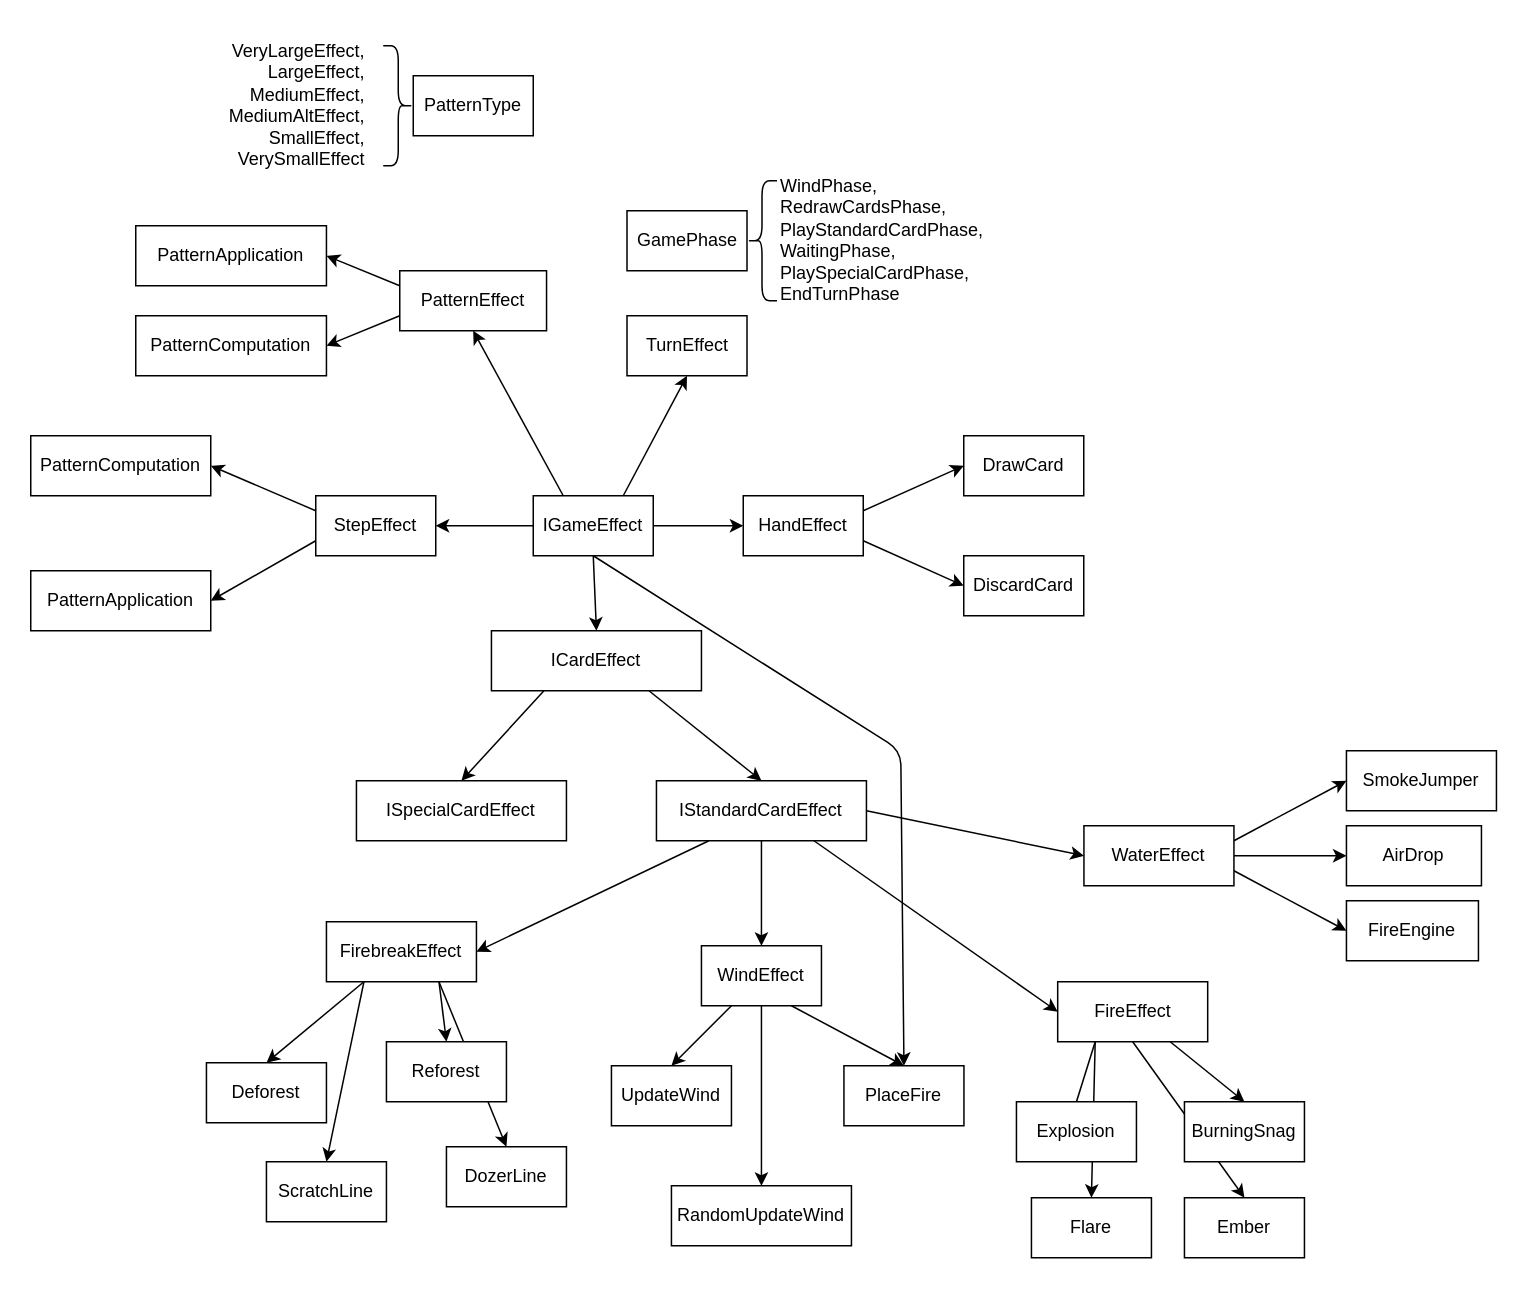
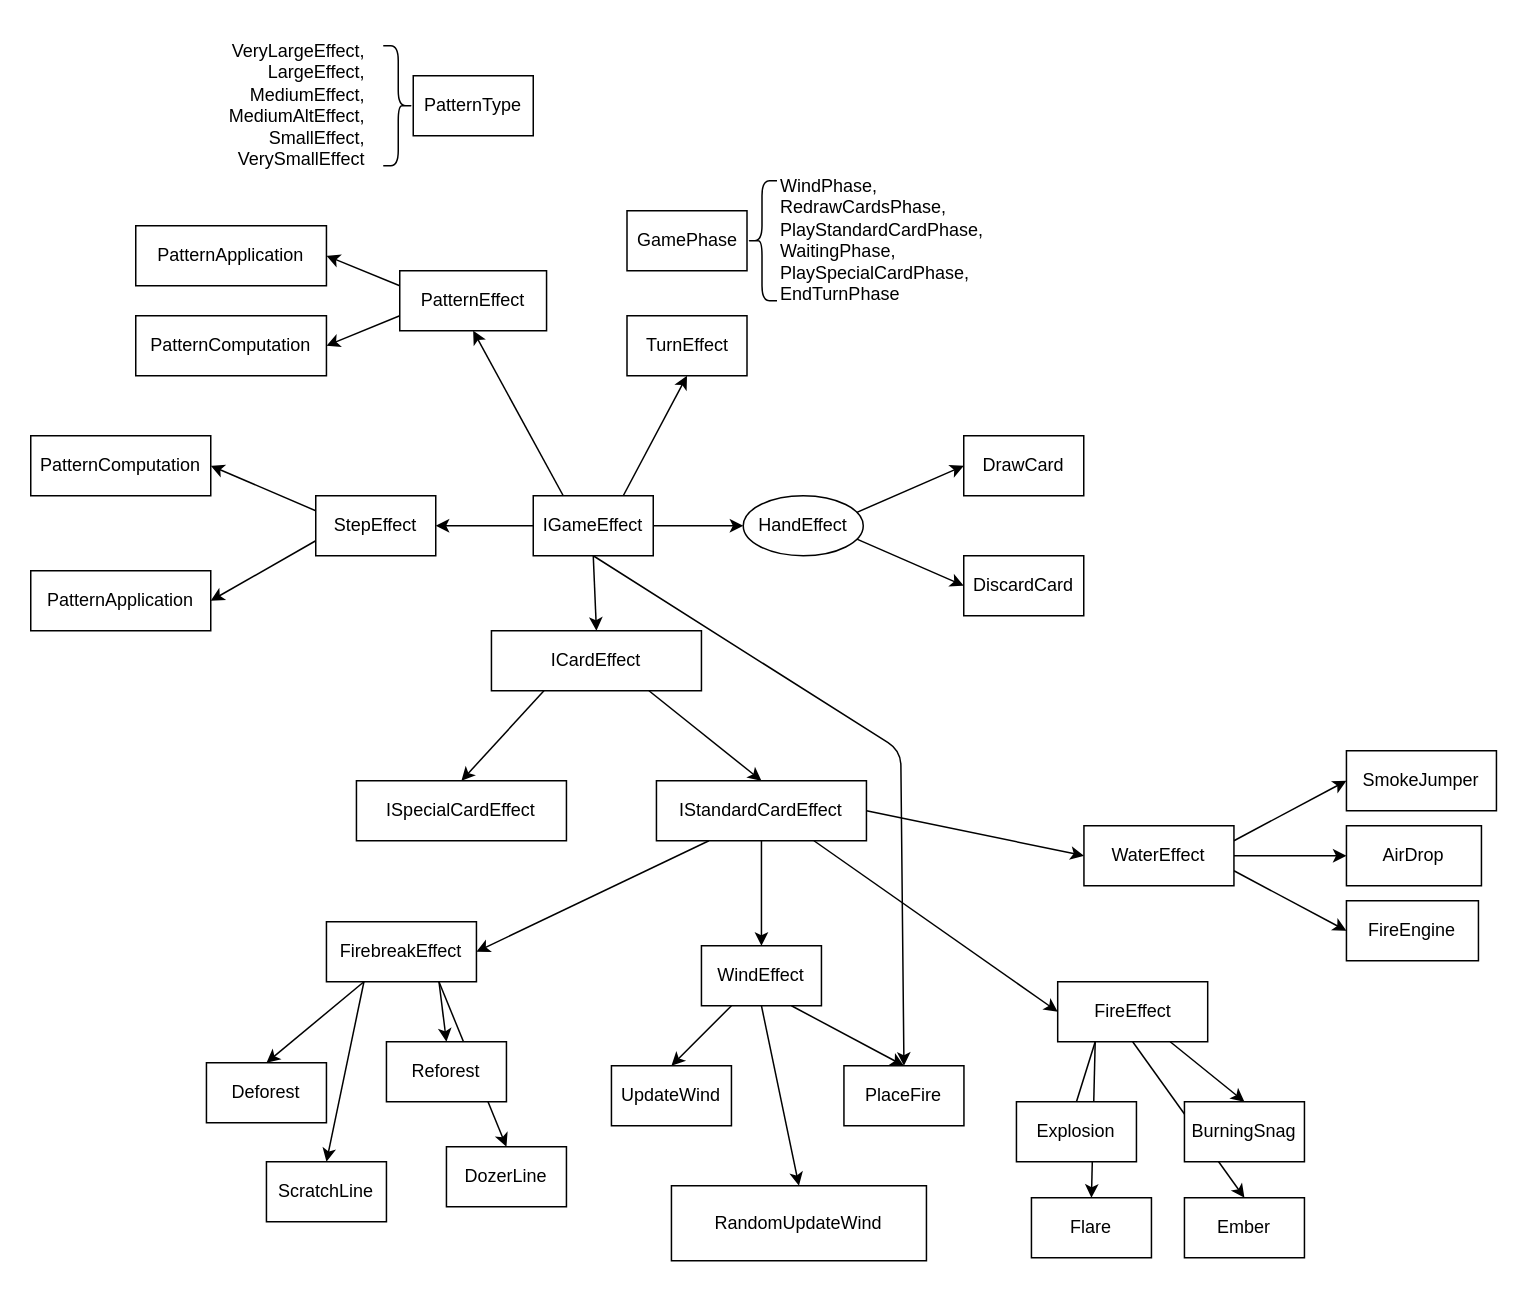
node "HandEffect": shape rectangle -> ellipse
node "RandomUpdateWind": size 180x60 -> 255x75
